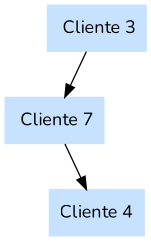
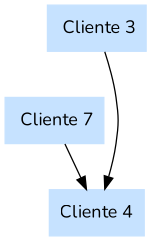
edge "Cliente 3" -> "Cliente 7": now "Cliente 3" -> "Cliente 4"
